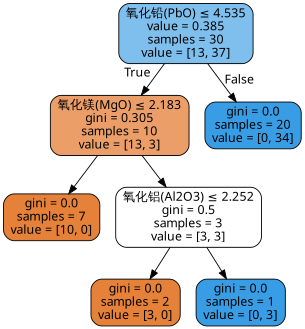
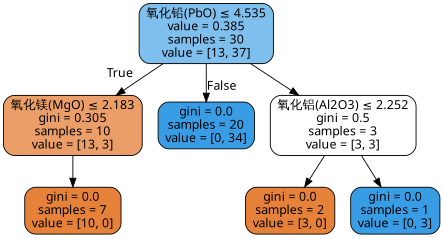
edge "氧化镁(MgO) ≤ 2.183" -> "氧化铝(Al2O3) ≤ 2.252": now "氧化铅(PbO) ≤ 4.535" -> "氧化铝(Al2O3) ≤ 2.252"
